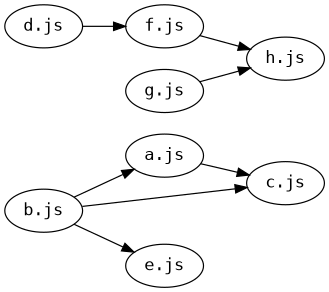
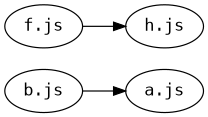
node "d.js": removed
node "g.js": removed
node "c.js": removed
node "e.js": removed
